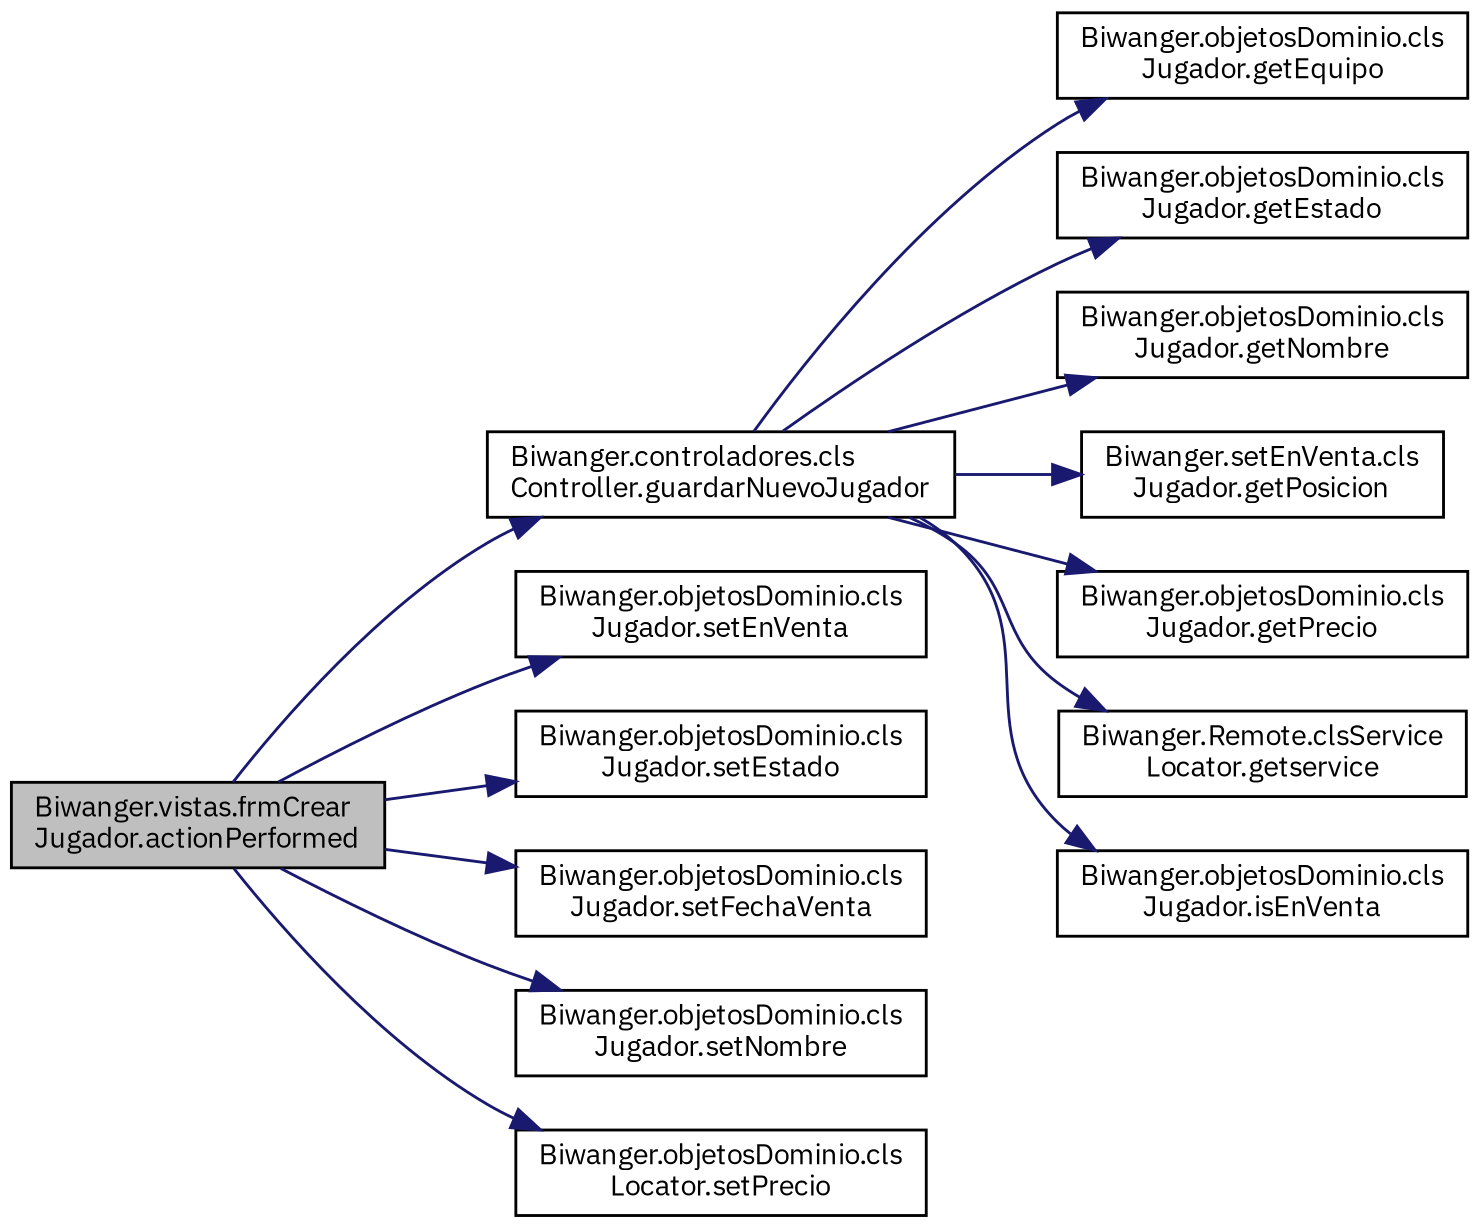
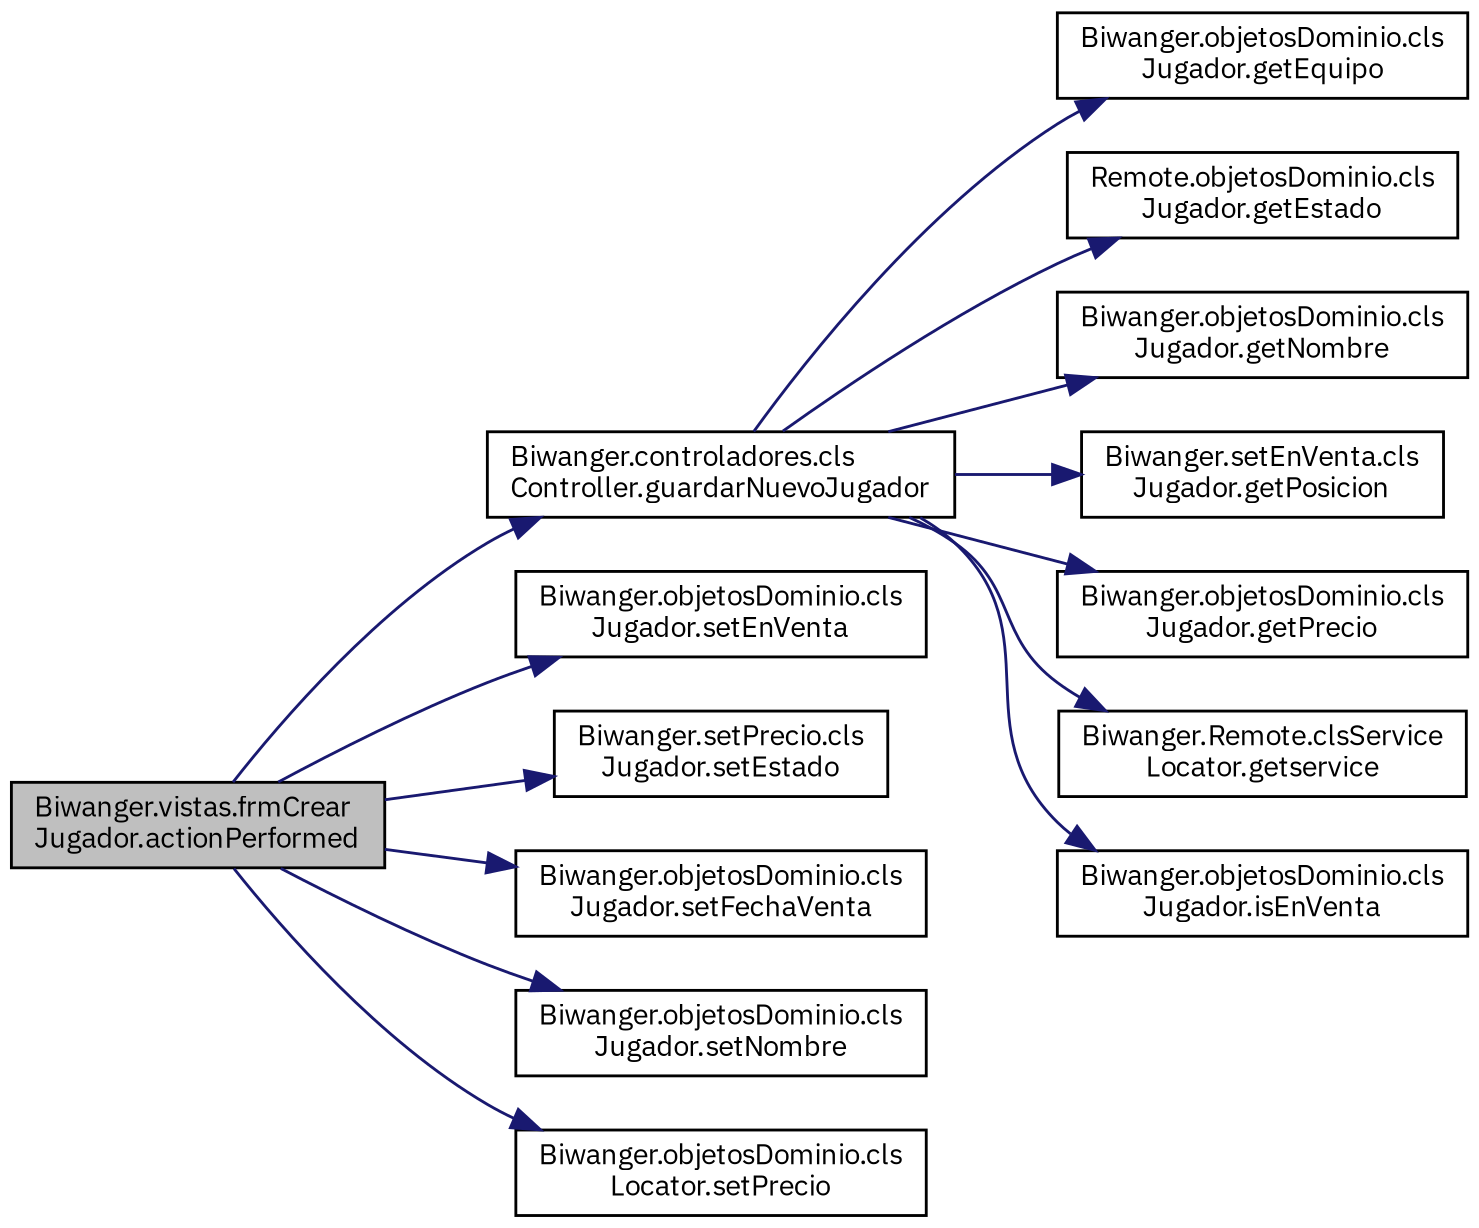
node "Biwanger.objetosDominio.cls Jugador.getEstado": label "Biwanger.objetosDominio.cls Jugador.getEstado" -> "Remote.objetosDominio.cls Jugador.getEstado"
node "Biwanger.objetosDominio.cls Jugador.setEstado": label "Biwanger.objetosDominio.cls Jugador.setEstado" -> "Biwanger.setPrecio.cls Jugador.setEstado"
